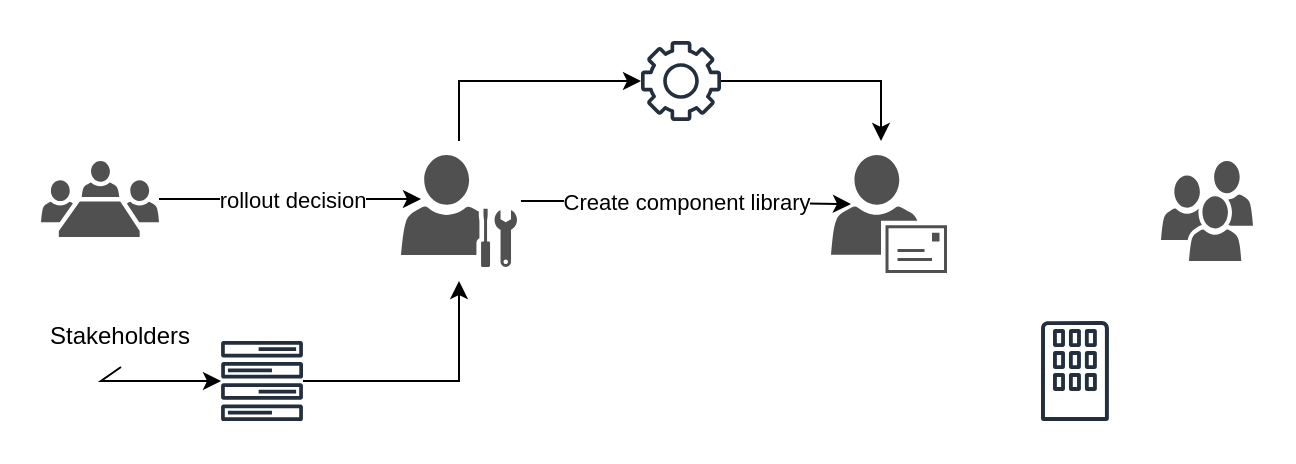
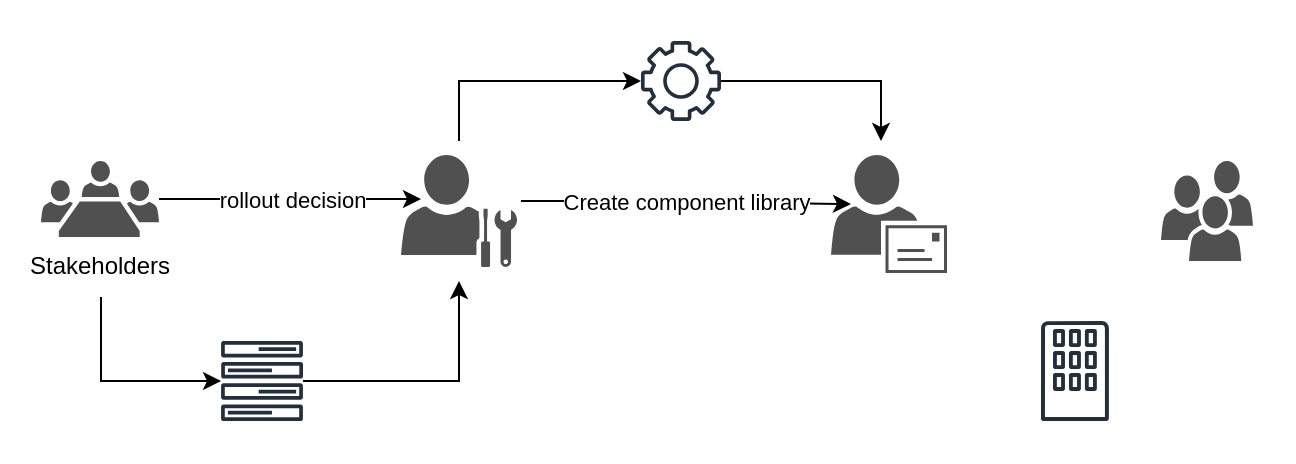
node "Stakeholders": moved (121, 337) -> (101, 267)
